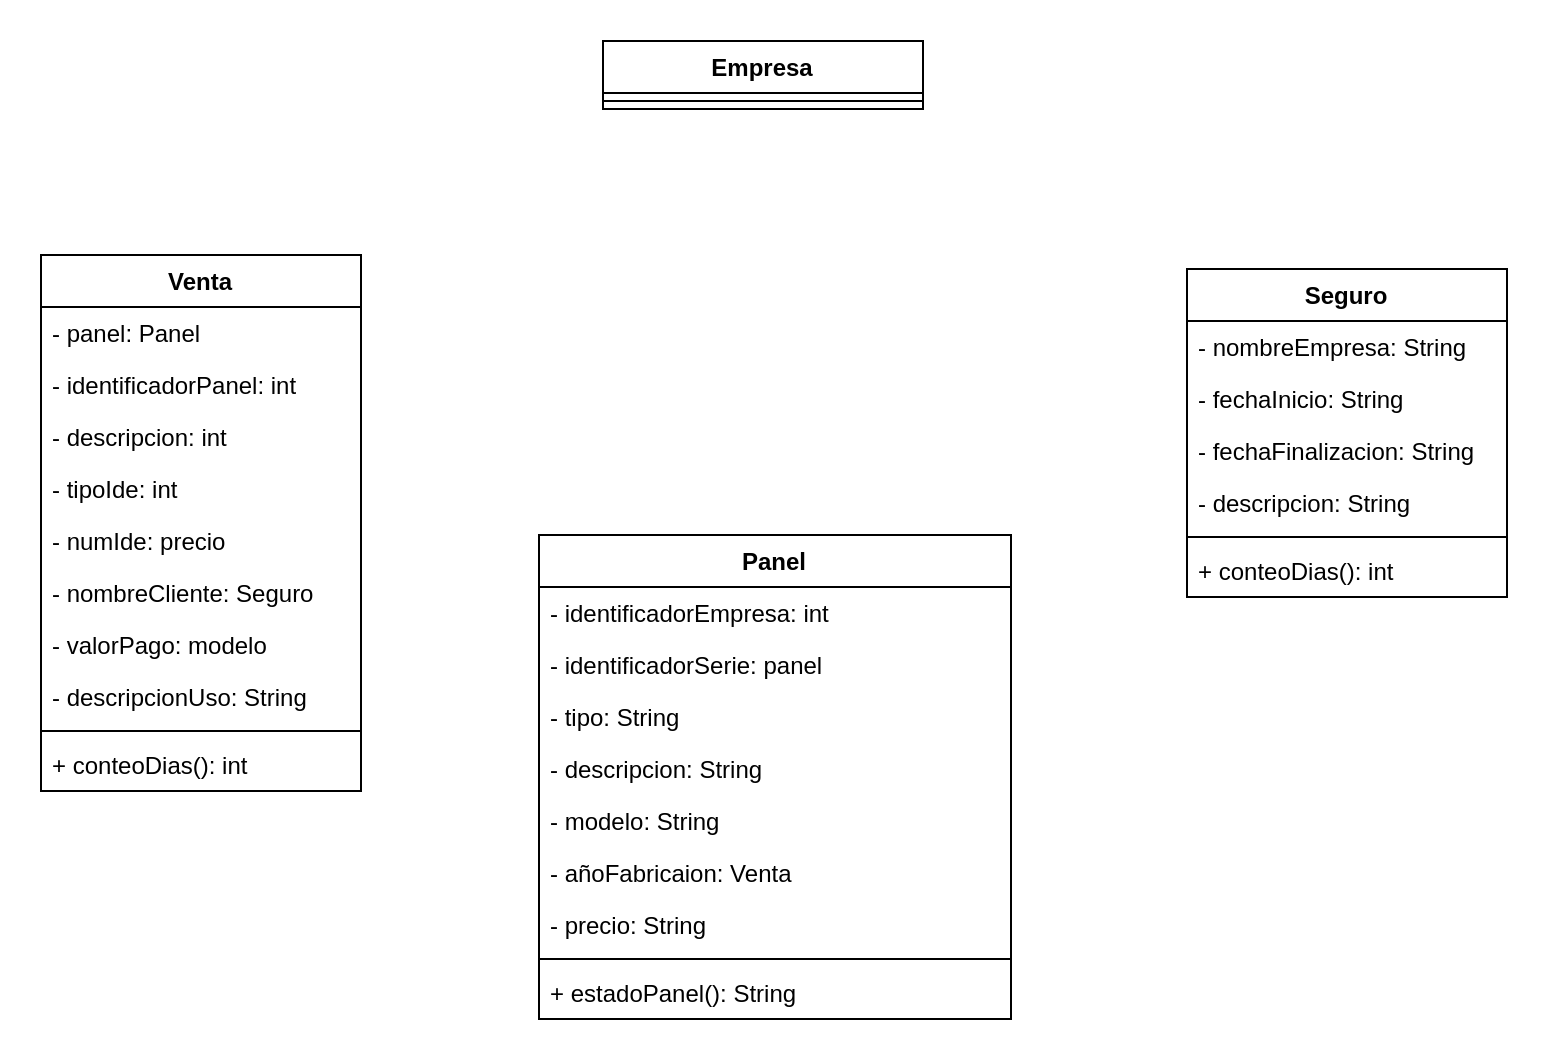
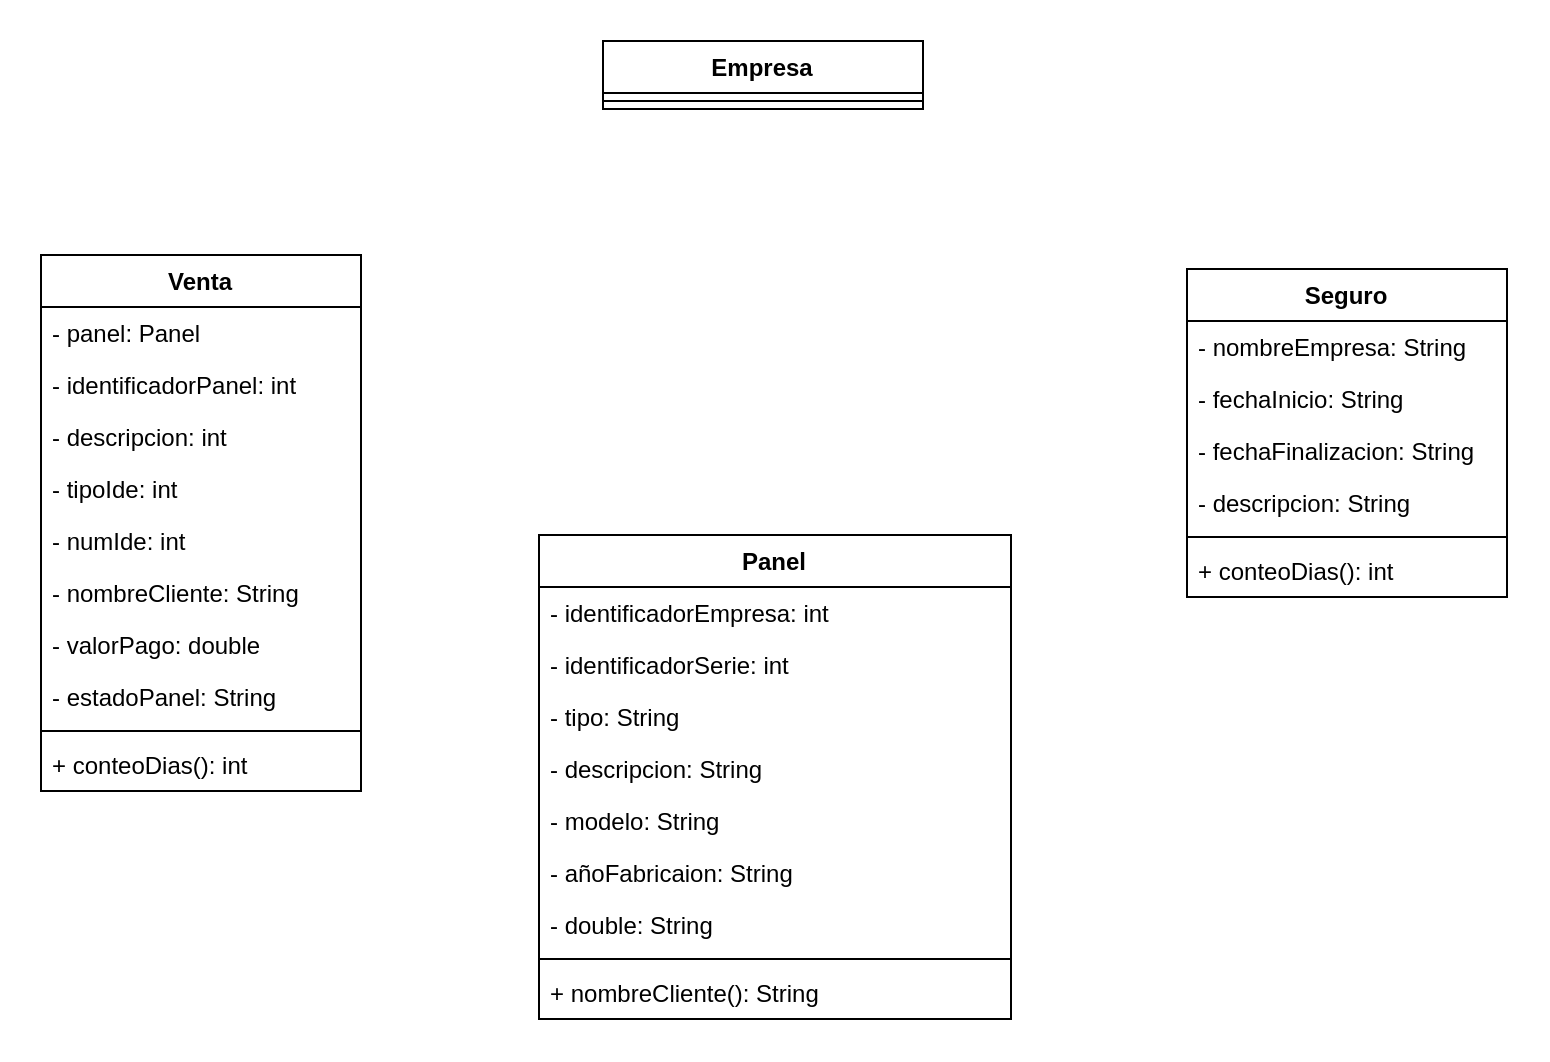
node "- numIde: precio": label "- numIde: precio" -> "- numIde: int"
node "- nombreCliente: Seguro": label "- nombreCliente: Seguro" -> "- nombreCliente: String"
node "- valorPago: modelo": label "- valorPago: modelo" -> "- valorPago: double"
node "- identificadorSerie: panel": label "- identificadorSerie: panel" -> "- identificadorSerie: int"
node "- descripcionUso: String": label "- descripcionUso: String" -> "- estadoPanel: String"
node "- añoFabricaion: Venta": label "- añoFabricaion: Venta" -> "- añoFabricaion: String"
node "- precio: String": label "- precio: String" -> "- double: String"
node "+ estadoPanel(): String": label "+ estadoPanel(): String" -> "+ nombreCliente(): String"
